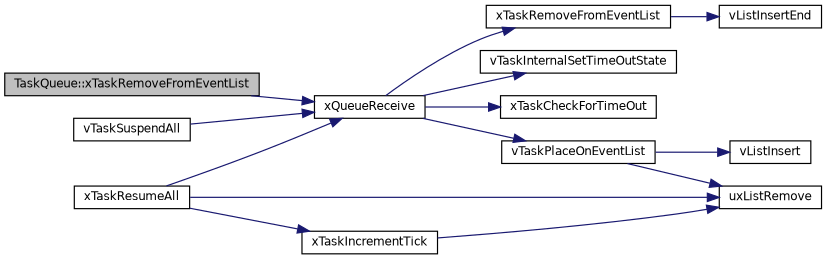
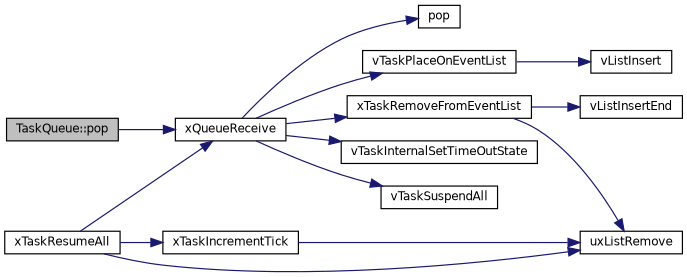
node "TaskQueue::xTaskRemoveFromEventList": label "TaskQueue::xTaskRemoveFromEventList" -> "TaskQueue::pop"
node "xTaskCheckForTimeOut": label "xTaskCheckForTimeOut" -> "pop"
edge "vTaskSuspendAll" -> "xQueueReceive": reversed
edge "vTaskPlaceOnEventList" -> "uxListRemove": now "xTaskRemoveFromEventList" -> "uxListRemove"
